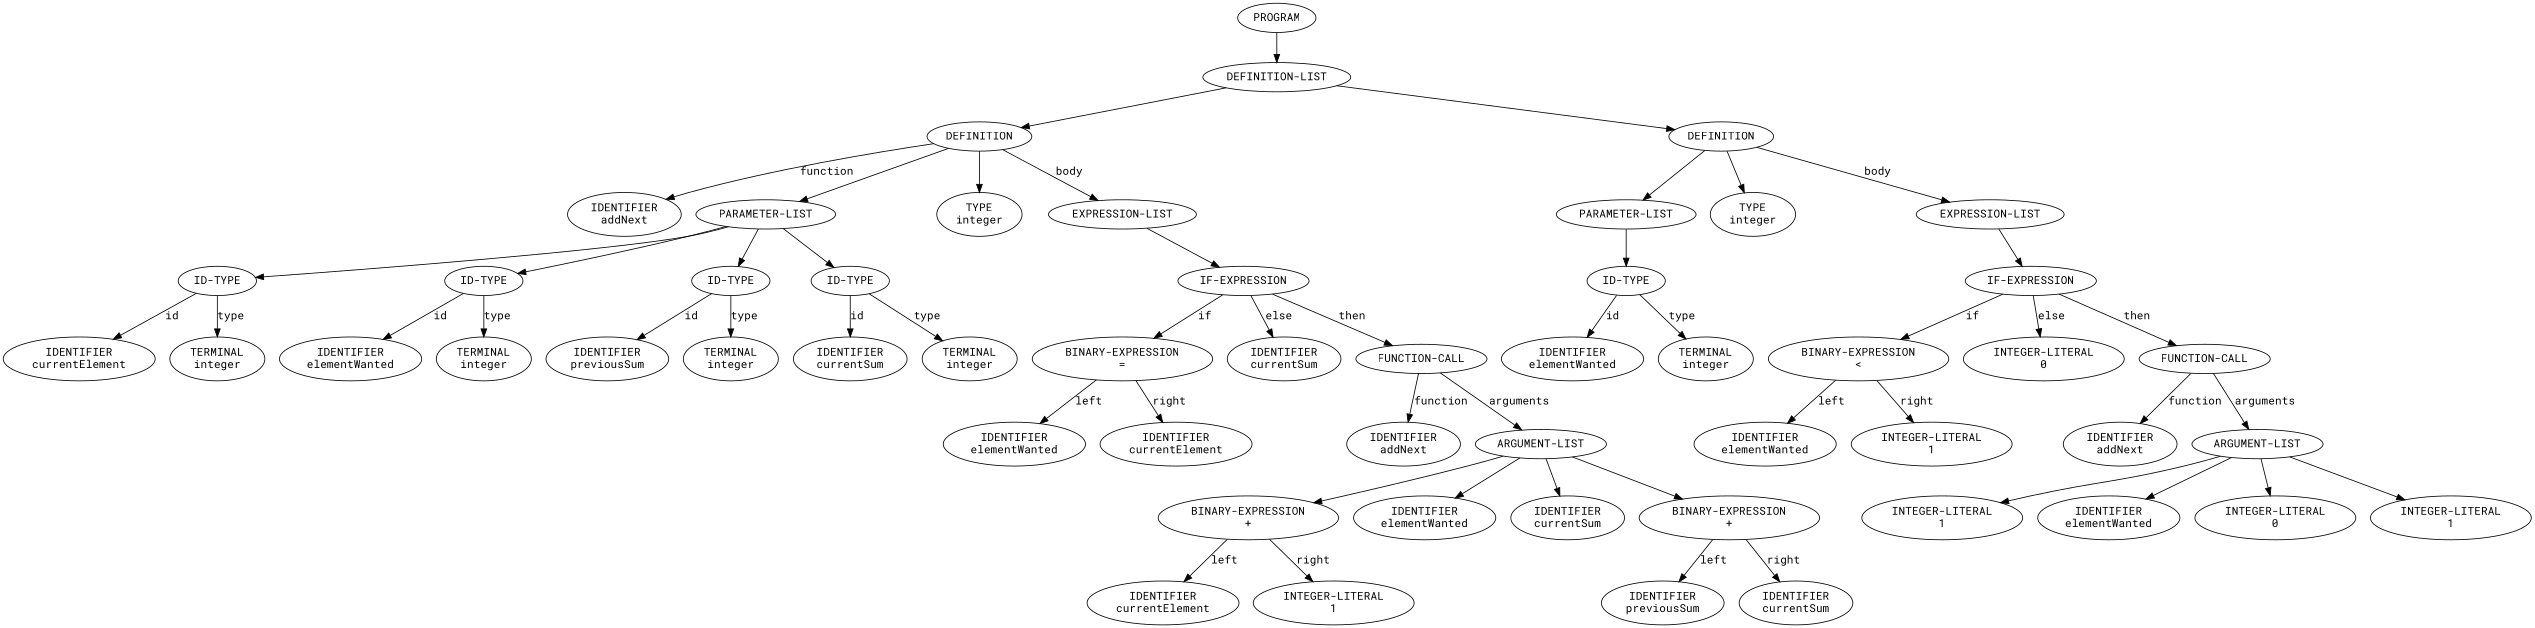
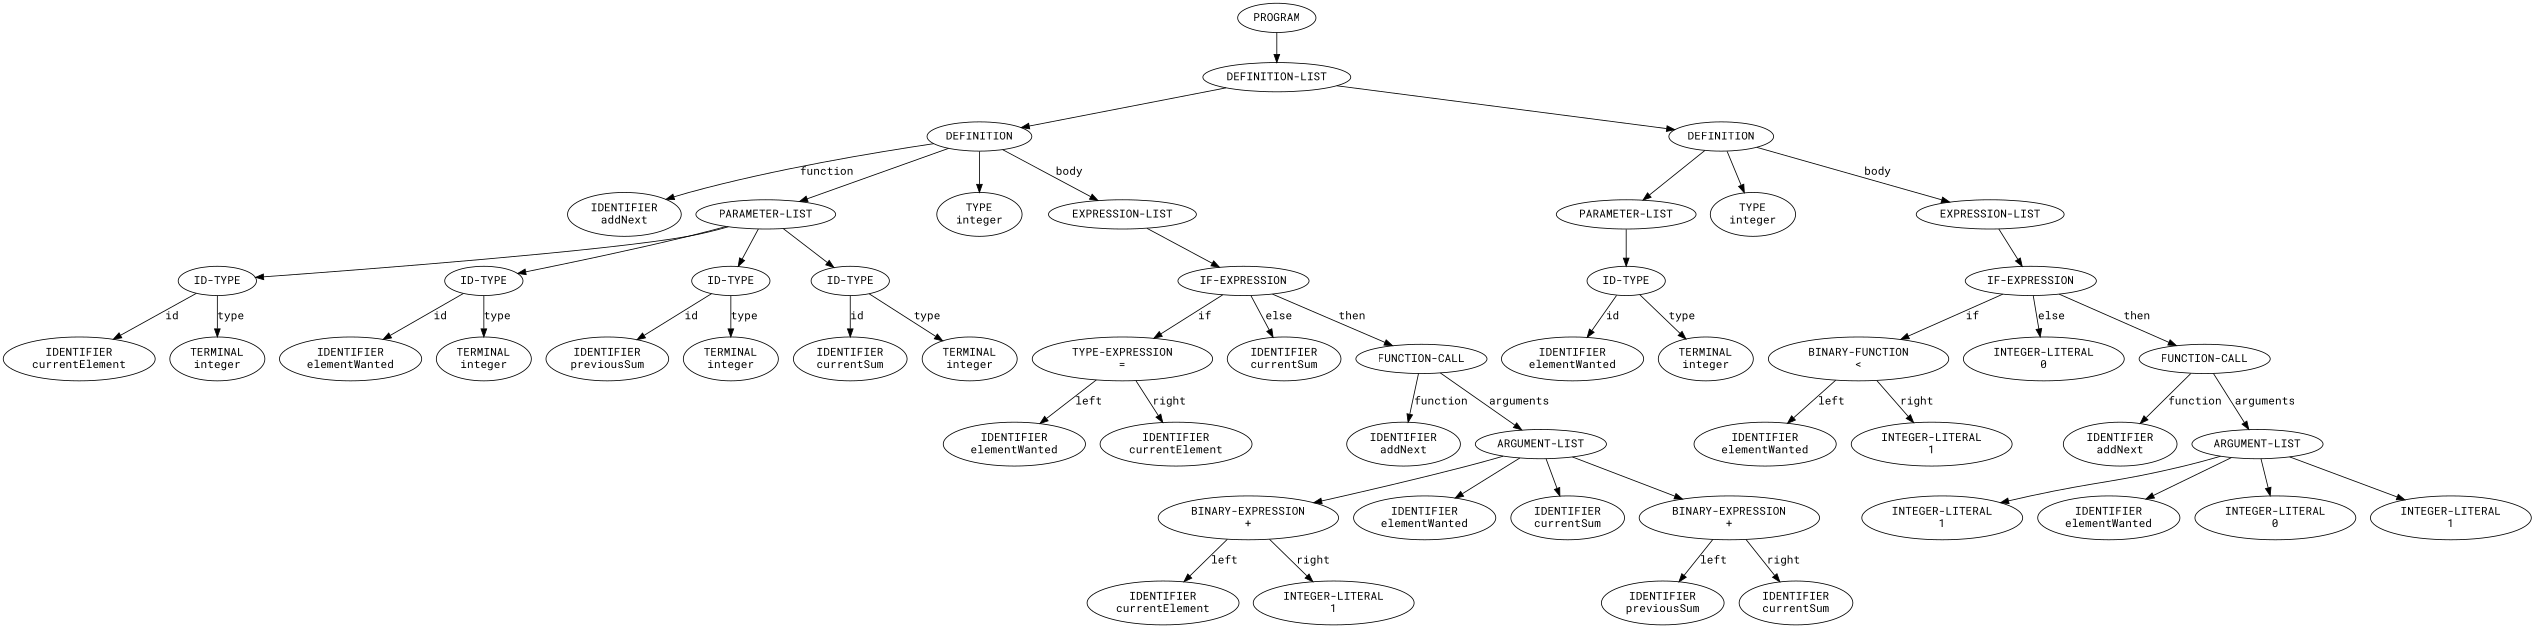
node "BINARY-EXPRESSION =": label "BINARY-EXPRESSION =" -> "TYPE-EXPRESSION ="
node "BINARY-EXPRESSION <": label "BINARY-EXPRESSION <" -> "BINARY-FUNCTION <"
